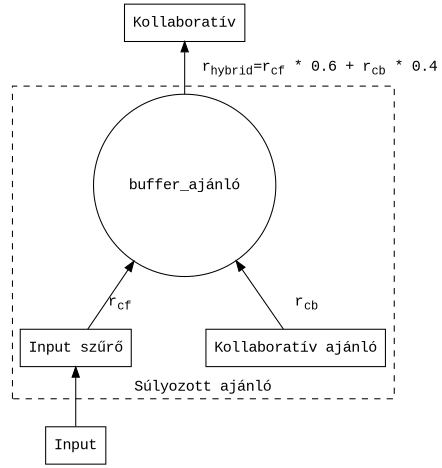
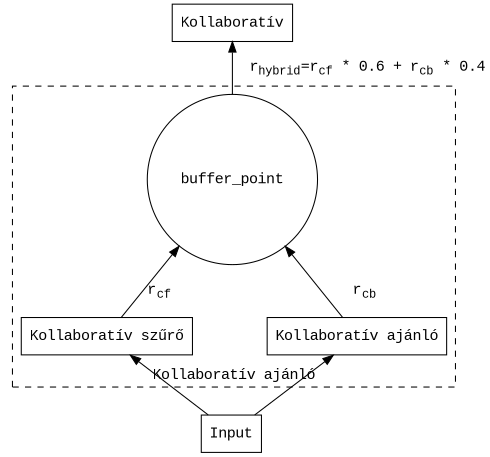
node "buffer_ajánló": label "buffer_ajánló" -> "buffer_point"
node "Input szűrő": label "Input szűrő" -> "Kollaboratív szűrő"
cluster "Súlyozott ajánló": label "Súlyozott ajánló" -> "Kollaboratív ajánló"
edge "Input" -> "Kollaboratív ajánló": added
